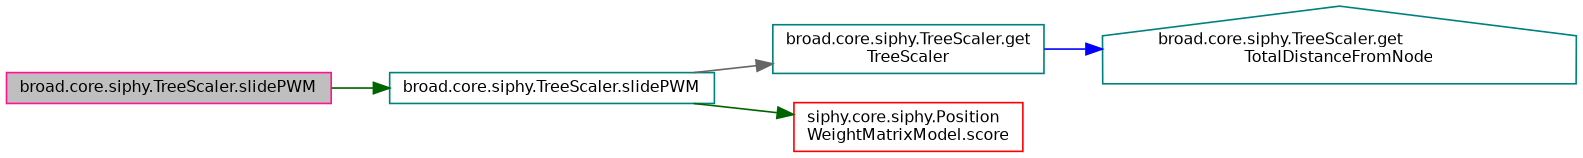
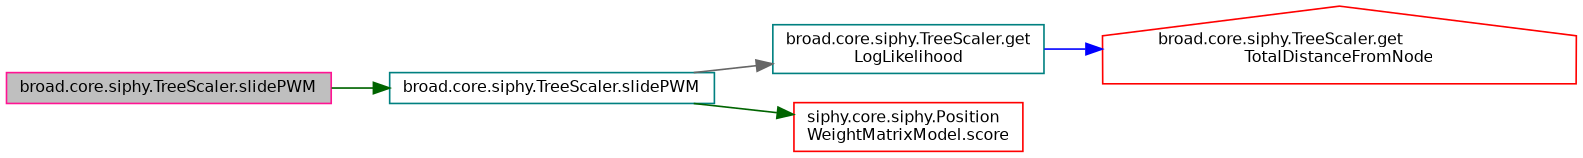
node "broad.core.siphy.TreeScaler.get TreeScaler": label "broad.core.siphy.TreeScaler.get TreeScaler" -> "broad.core.siphy.TreeScaler.get LogLikelihood"
node "broad.core.siphy.TreeScaler.get TotalDistanceFromNode": color teal -> red
